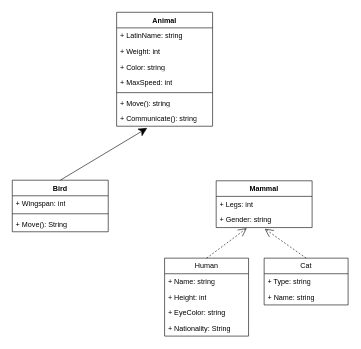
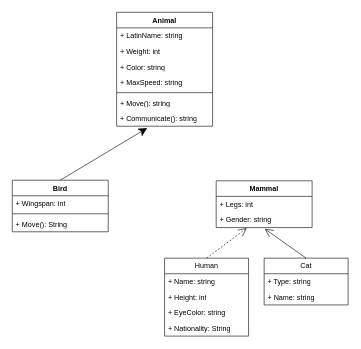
node "+ MaxSpeed: int": label "+ MaxSpeed: int" -> "+ MaxSpeed: string"
edge "Cat" -> "+ Gender: string": style dashed -> solid
